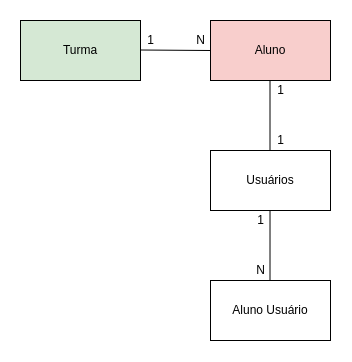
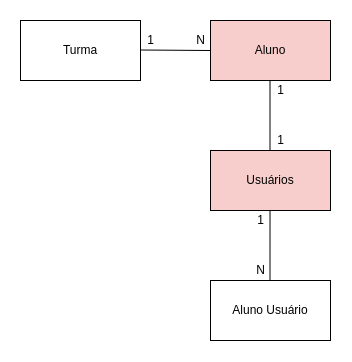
node "Turma": fillcolor #d5e8d4 -> #ffffff
node "Usuários": fillcolor #ffffff -> #f8cecc
